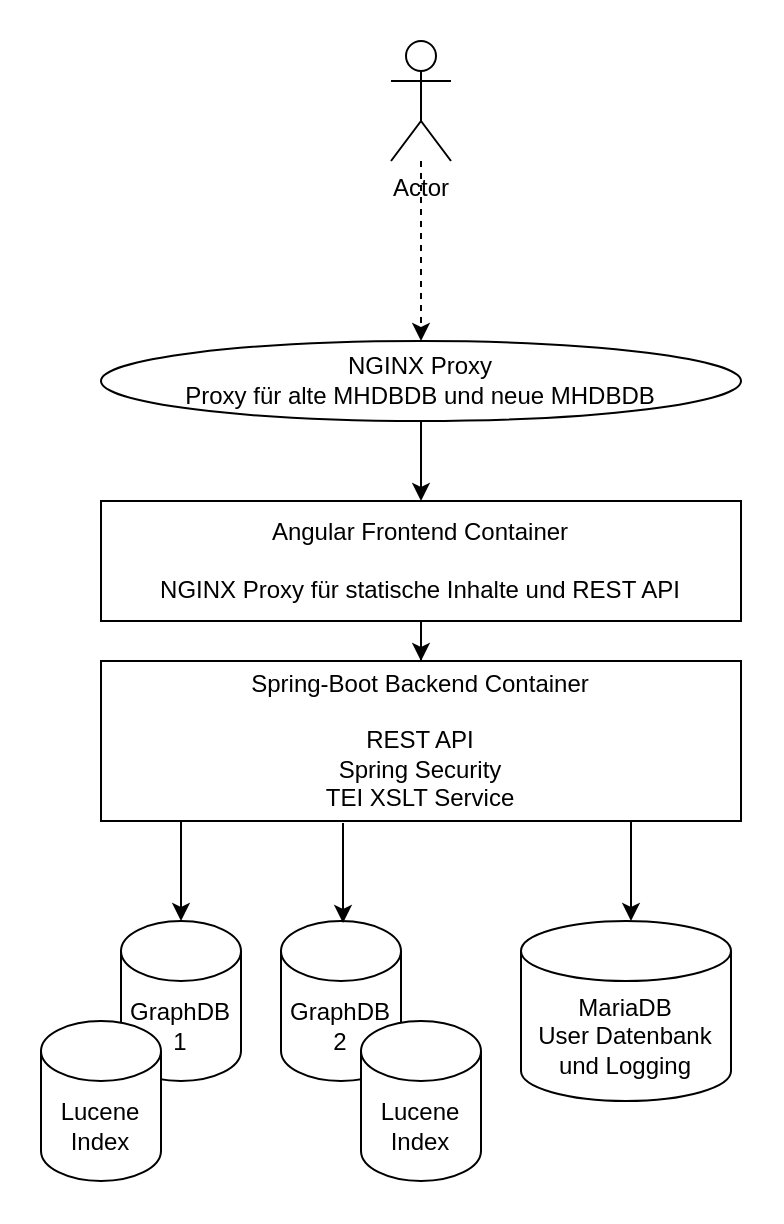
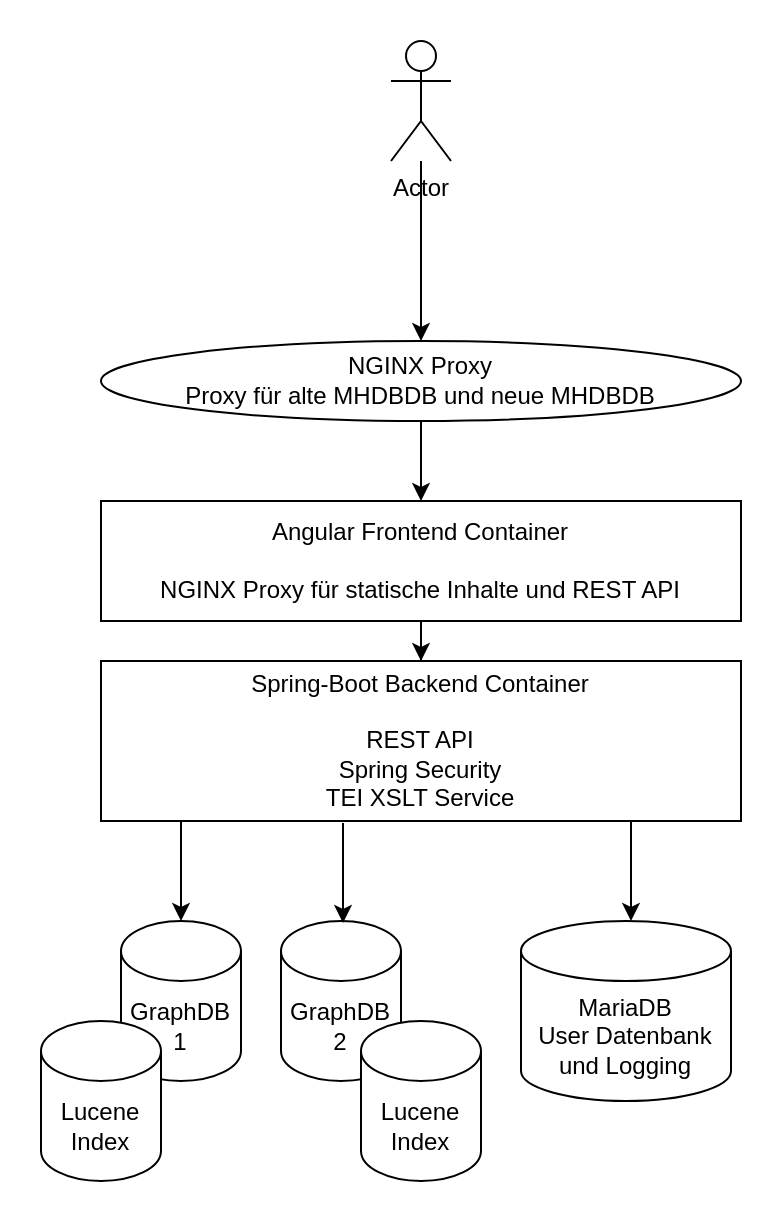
edge "Actor" -> "NGINX Proxy Proxy für alte MHDBDB und neue MHDBDB": style dashed -> solid
